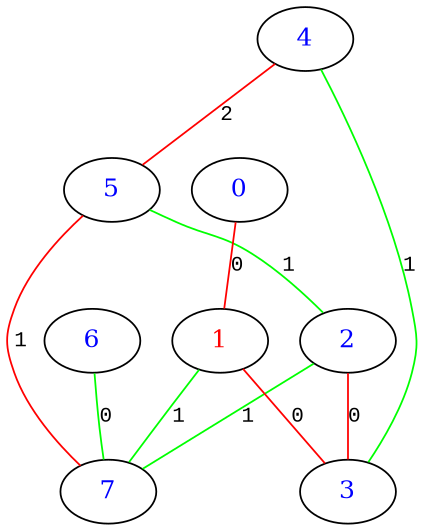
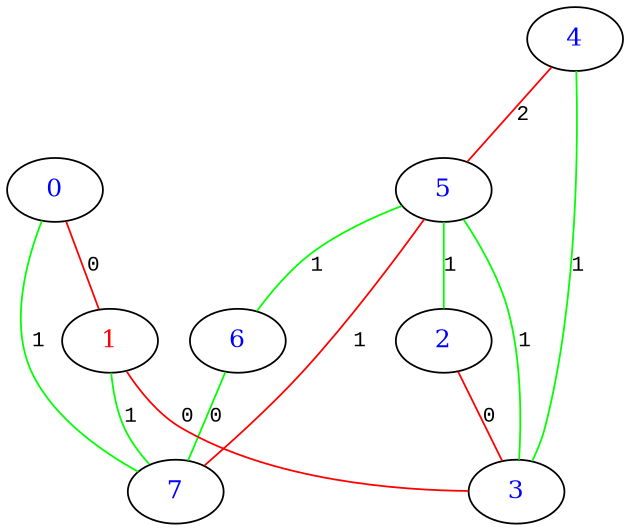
edge "5" -- "6": added, label "1"
edge "5" -- "3": added, label "1"
edge "2" -- "7": now "0" -- "7"
